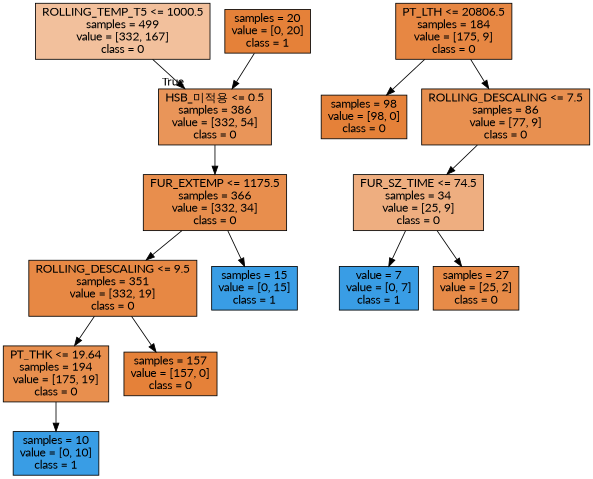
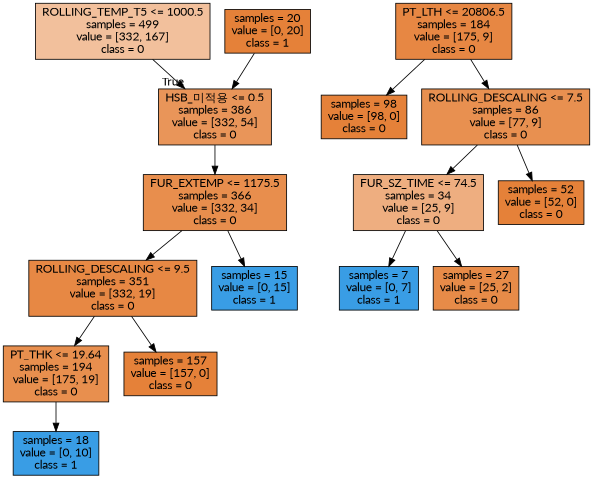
node "samples = 52 value = [52, 0] class = 0": added
node "value = 7 value = [0, 7] class = 1": label "value = 7 value = [0, 7] class = 1" -> "samples = 7 value = [0, 7] class = 1"
node "samples = 10 value = [0, 10] class = 1": label "samples = 10 value = [0, 10] class = 1" -> "samples = 18 value = [0, 10] class = 1"
